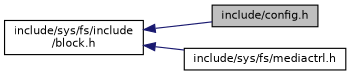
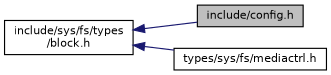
node "include/sys/fs/include /block.h": label "include/sys/fs/include /block.h" -> "include/sys/fs/types /block.h"
node "include/sys/fs/mediactrl.h": label "include/sys/fs/mediactrl.h" -> "types/sys/fs/mediactrl.h"
